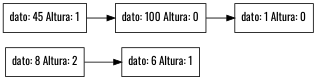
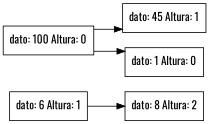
edge "dato: 45 Altura: 1" -> "dato: 100 Altura: 0": reversed
edge "dato: 8 Altura: 2" -> "dato: 6 Altura: 1": reversed
